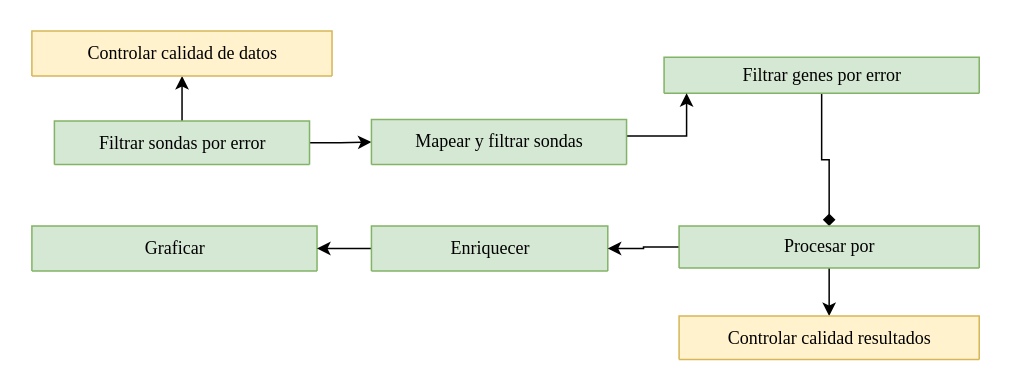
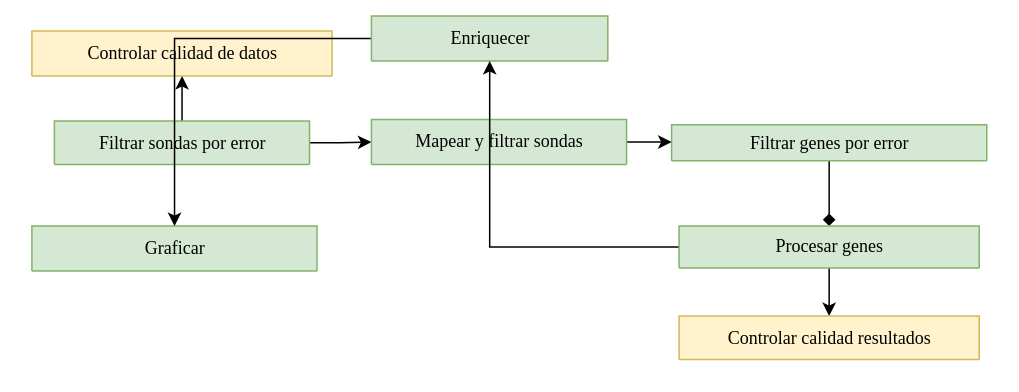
node "Filtrar genes por error": moved (821, 75) -> (829, 143)
node "Procesar por": label "Procesar por" -> "Procesar genes"
node "Enriquecer": moved (489, 248) -> (489, 38)
